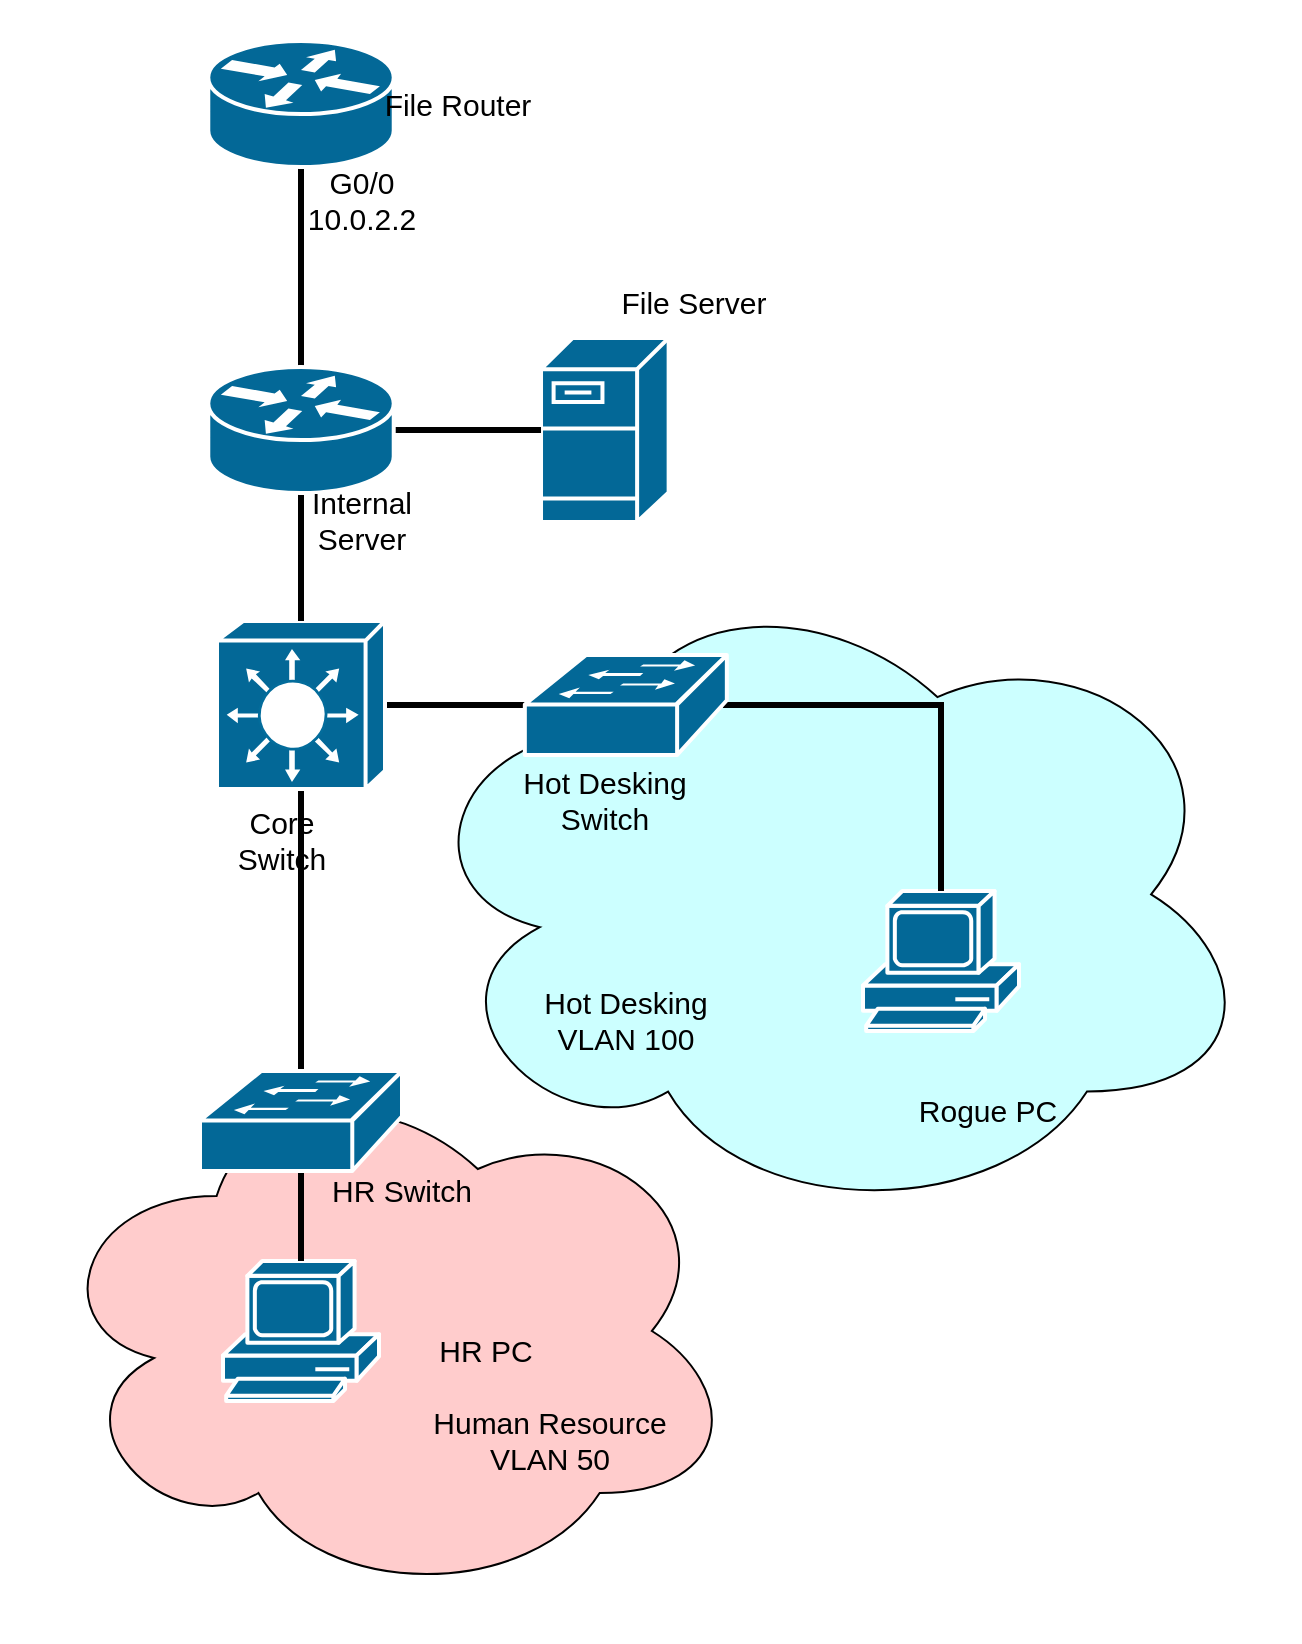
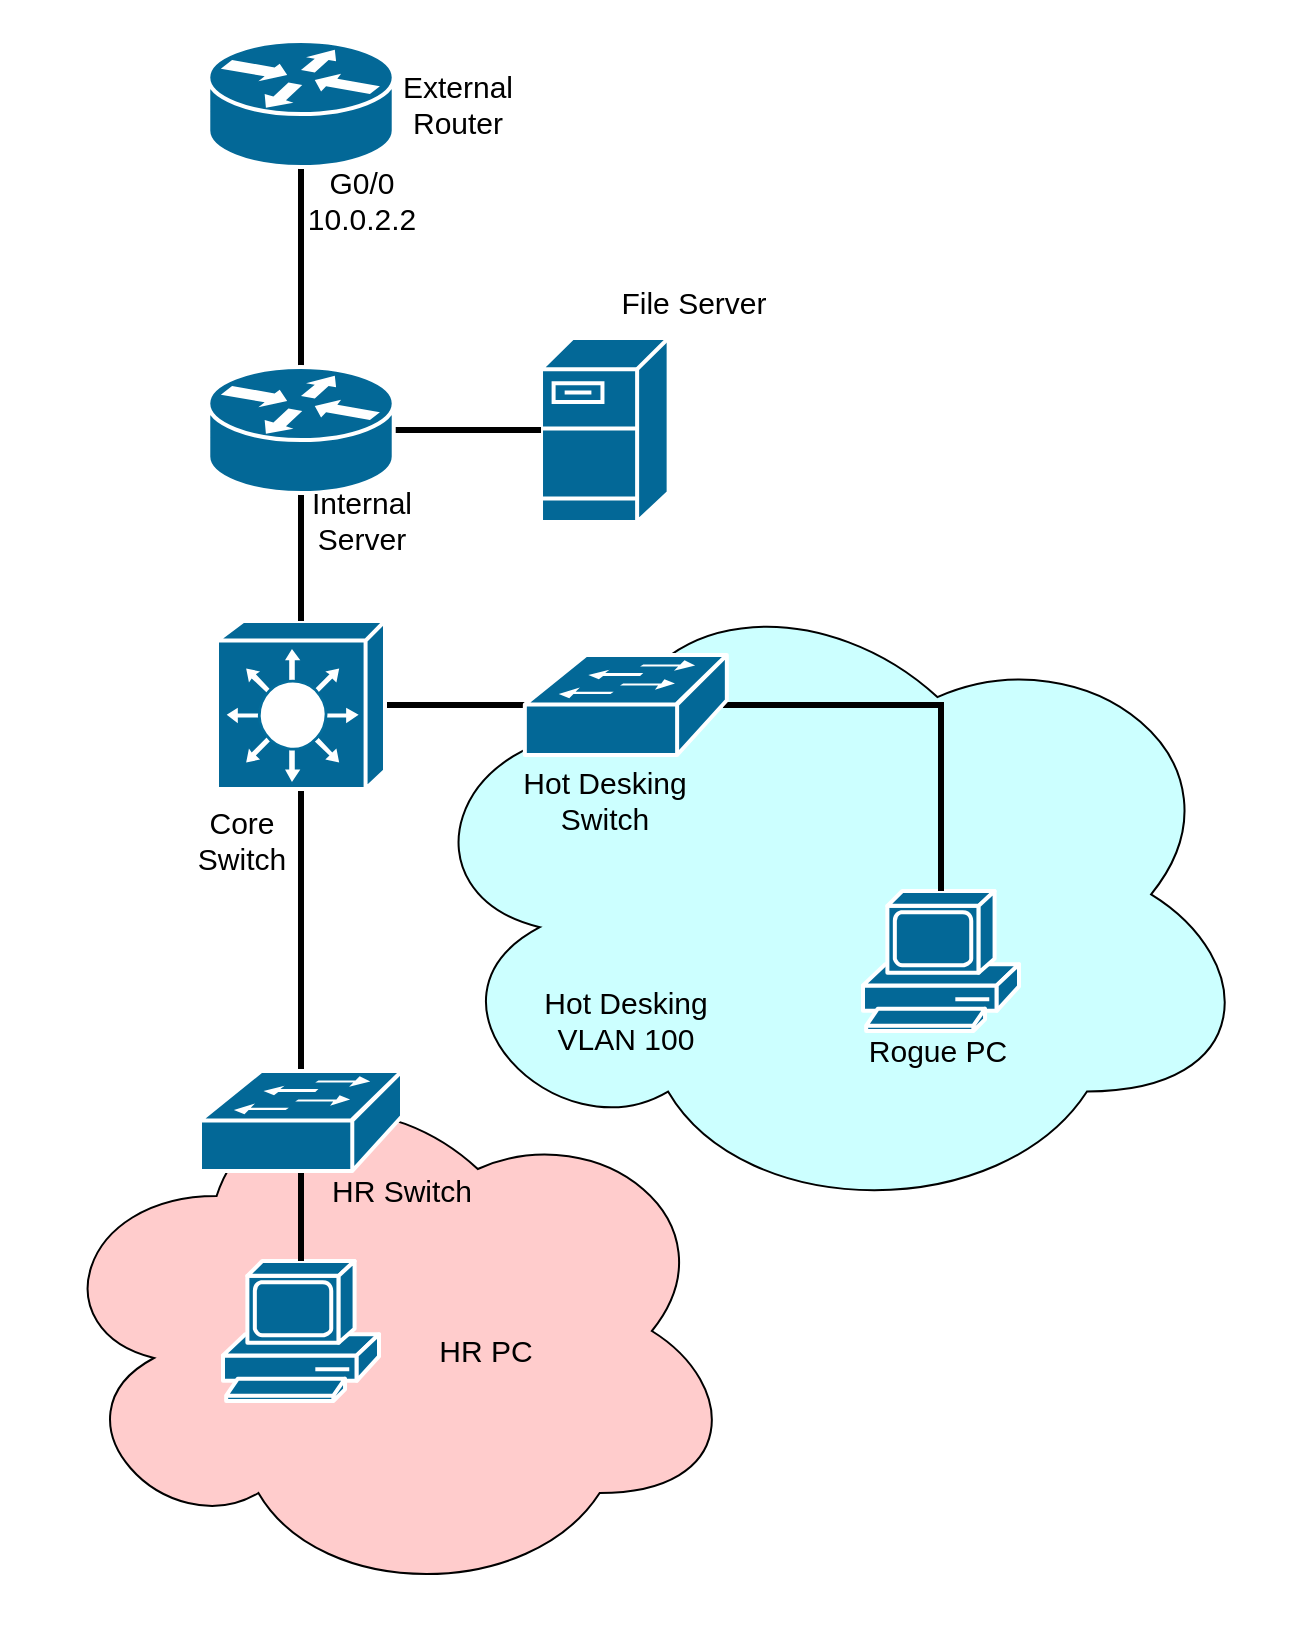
node "File Router": label "File Router" -> "External Router"
node "Core Switch": moved (283, 841) -> (243, 841)
node "Rogue PC": moved (989, 1111) -> (939, 1051)
node "Human Resource VLAN 50": removed
